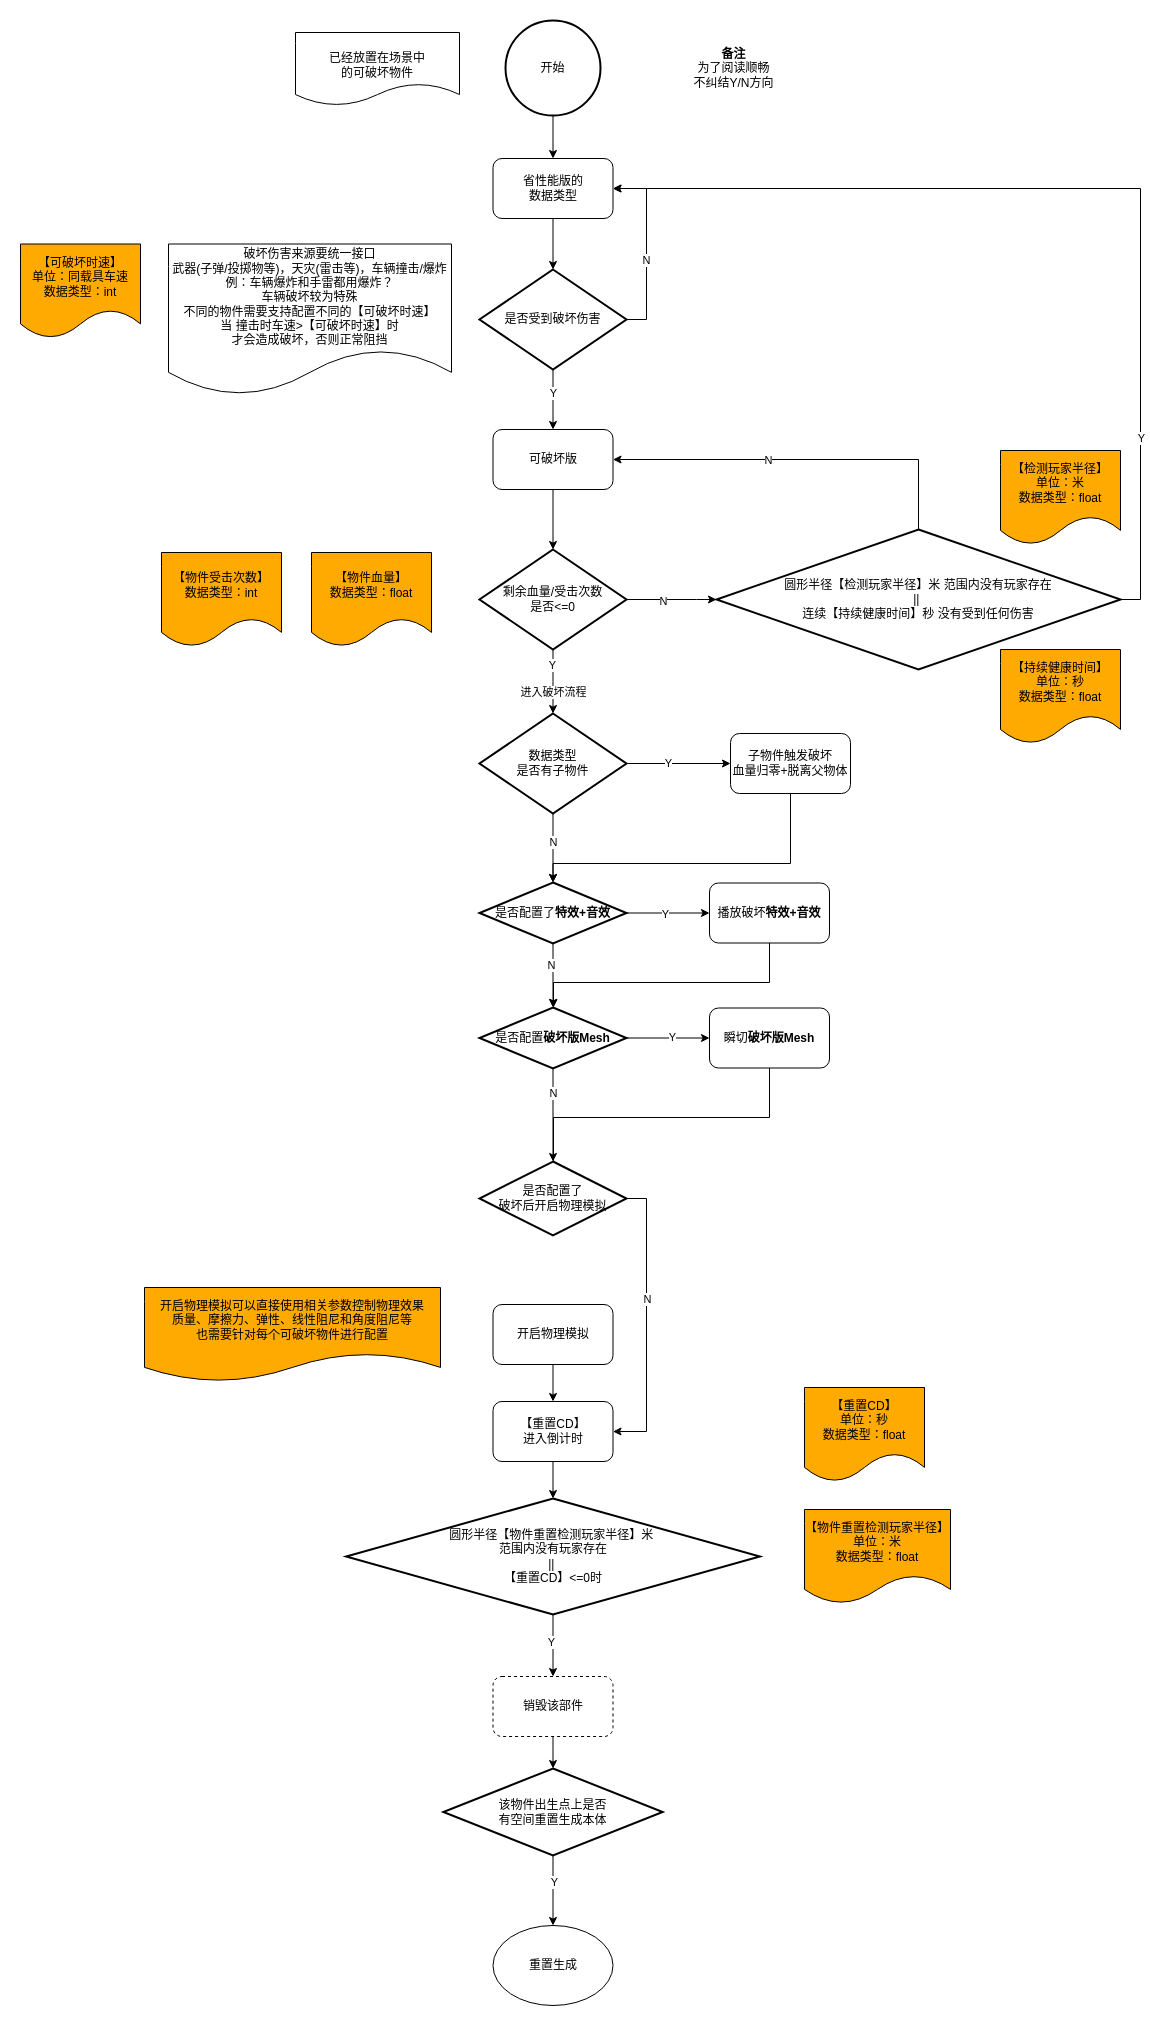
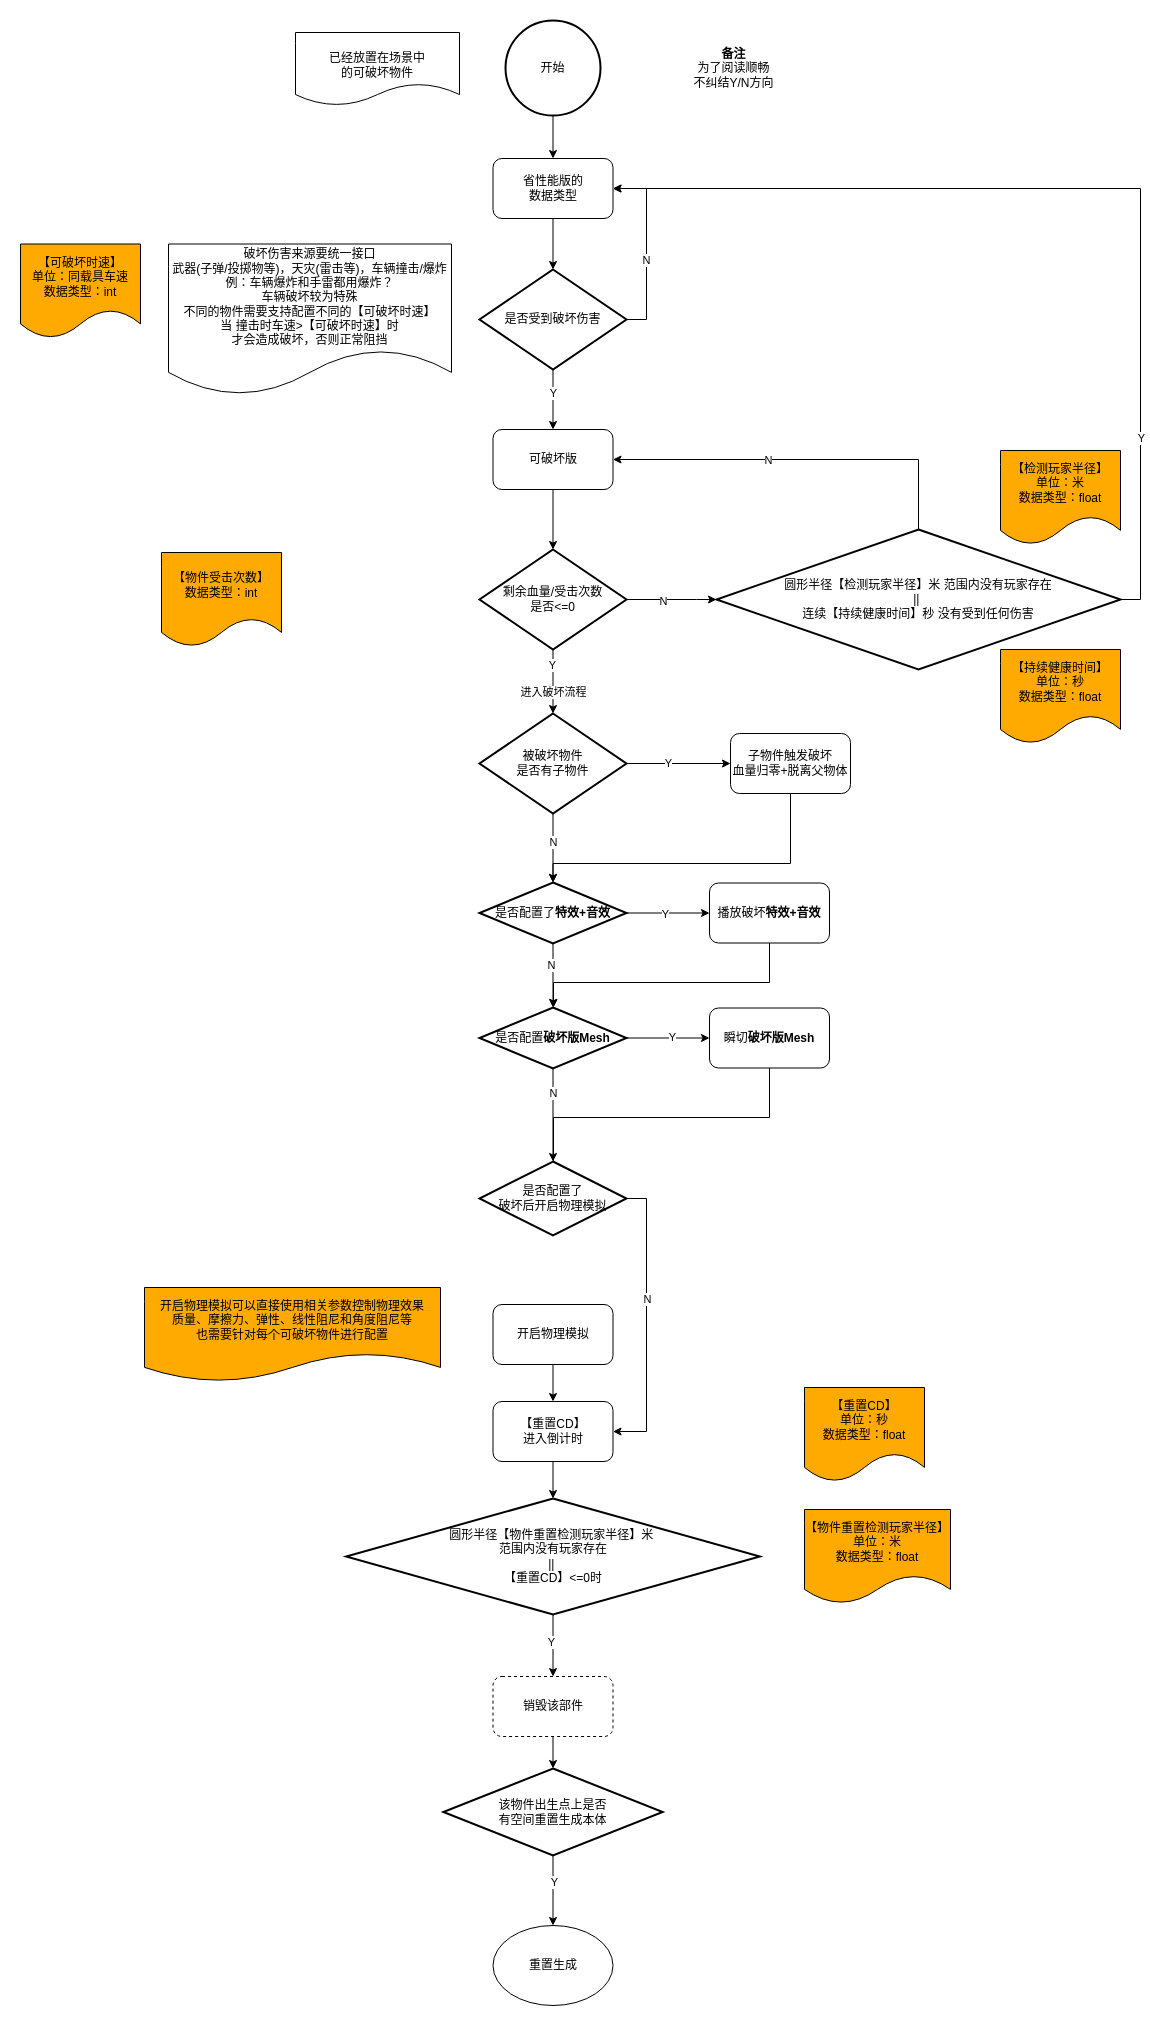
node "【物件血量】 数据类型：float": removed
node "数据类型 是否有子物件": label "数据类型 是否有子物件" -> "被破坏物件 是否有子物件"
